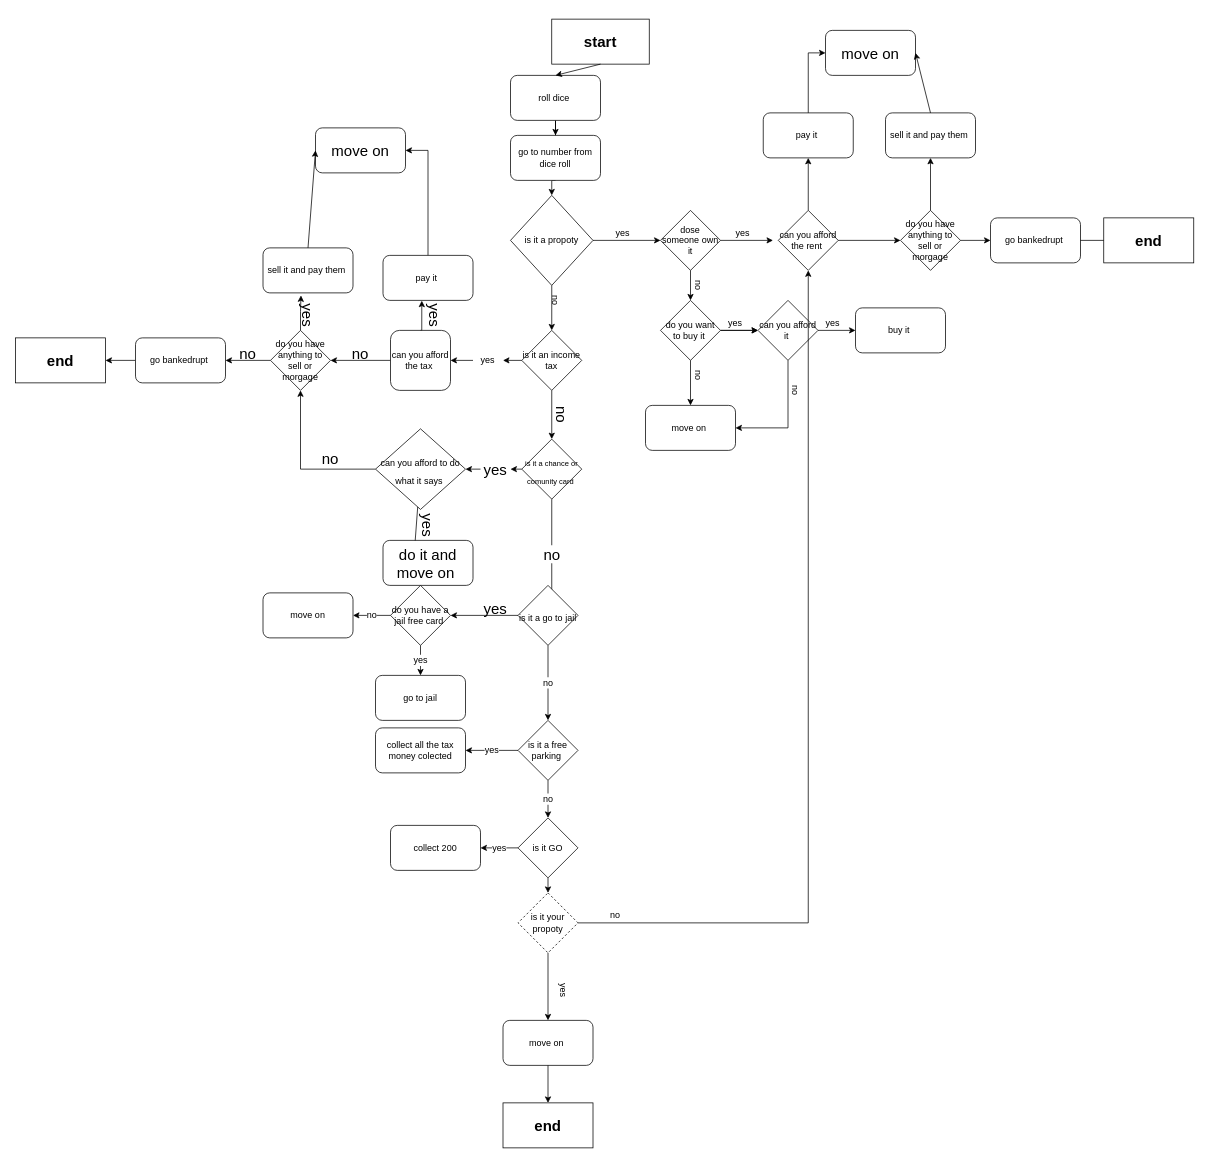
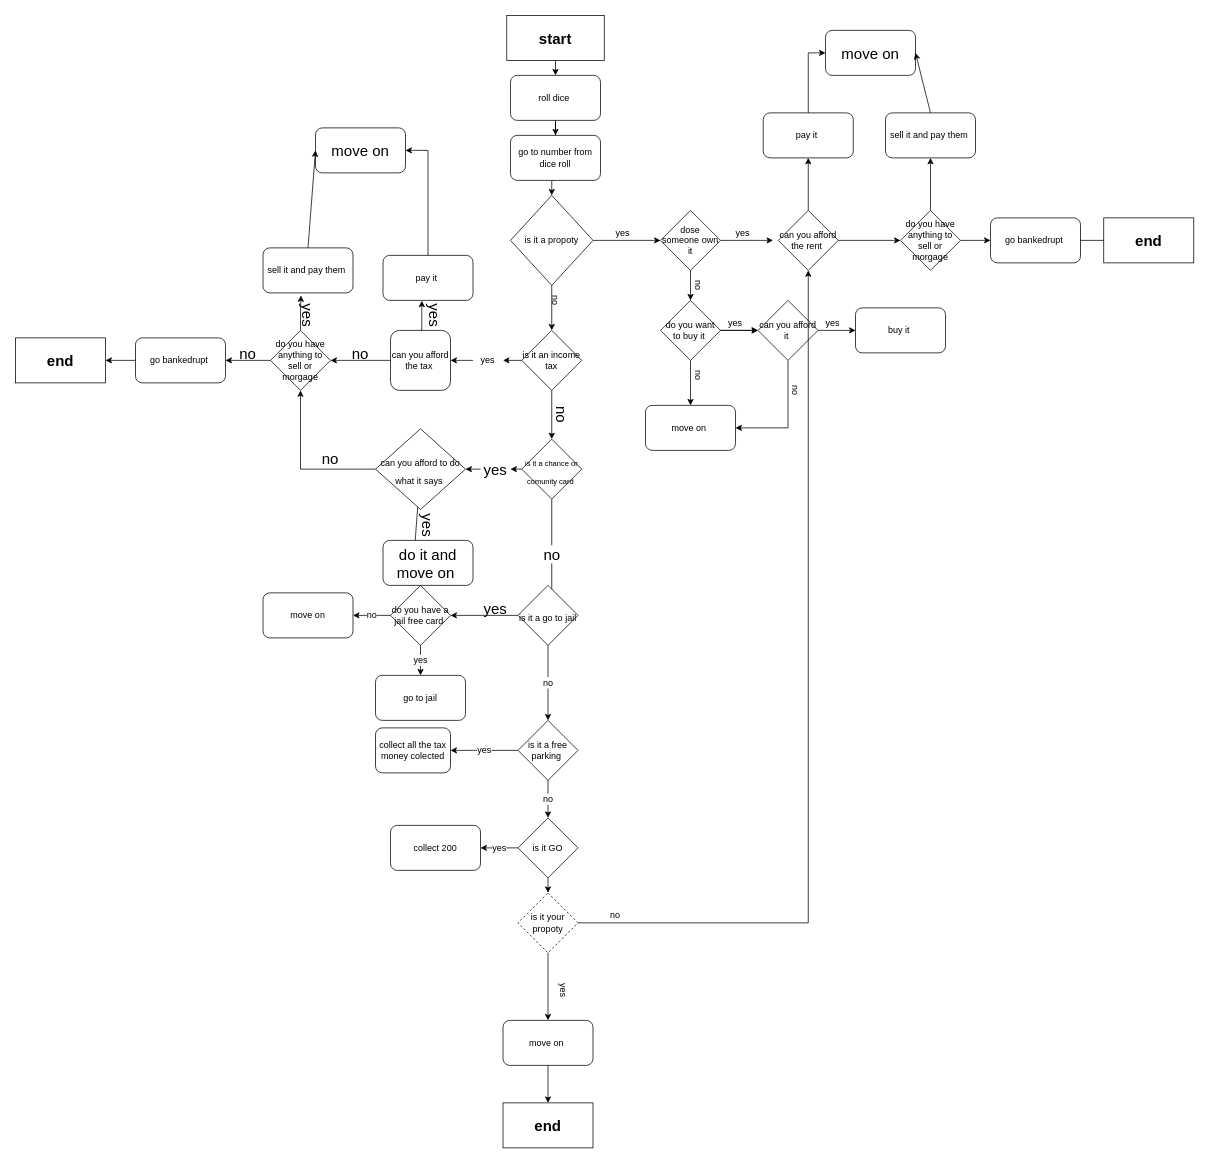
node "start": moved (600, 42) -> (555, 38)
node "collect all the tax money colected": size 90x45 -> 75x45
